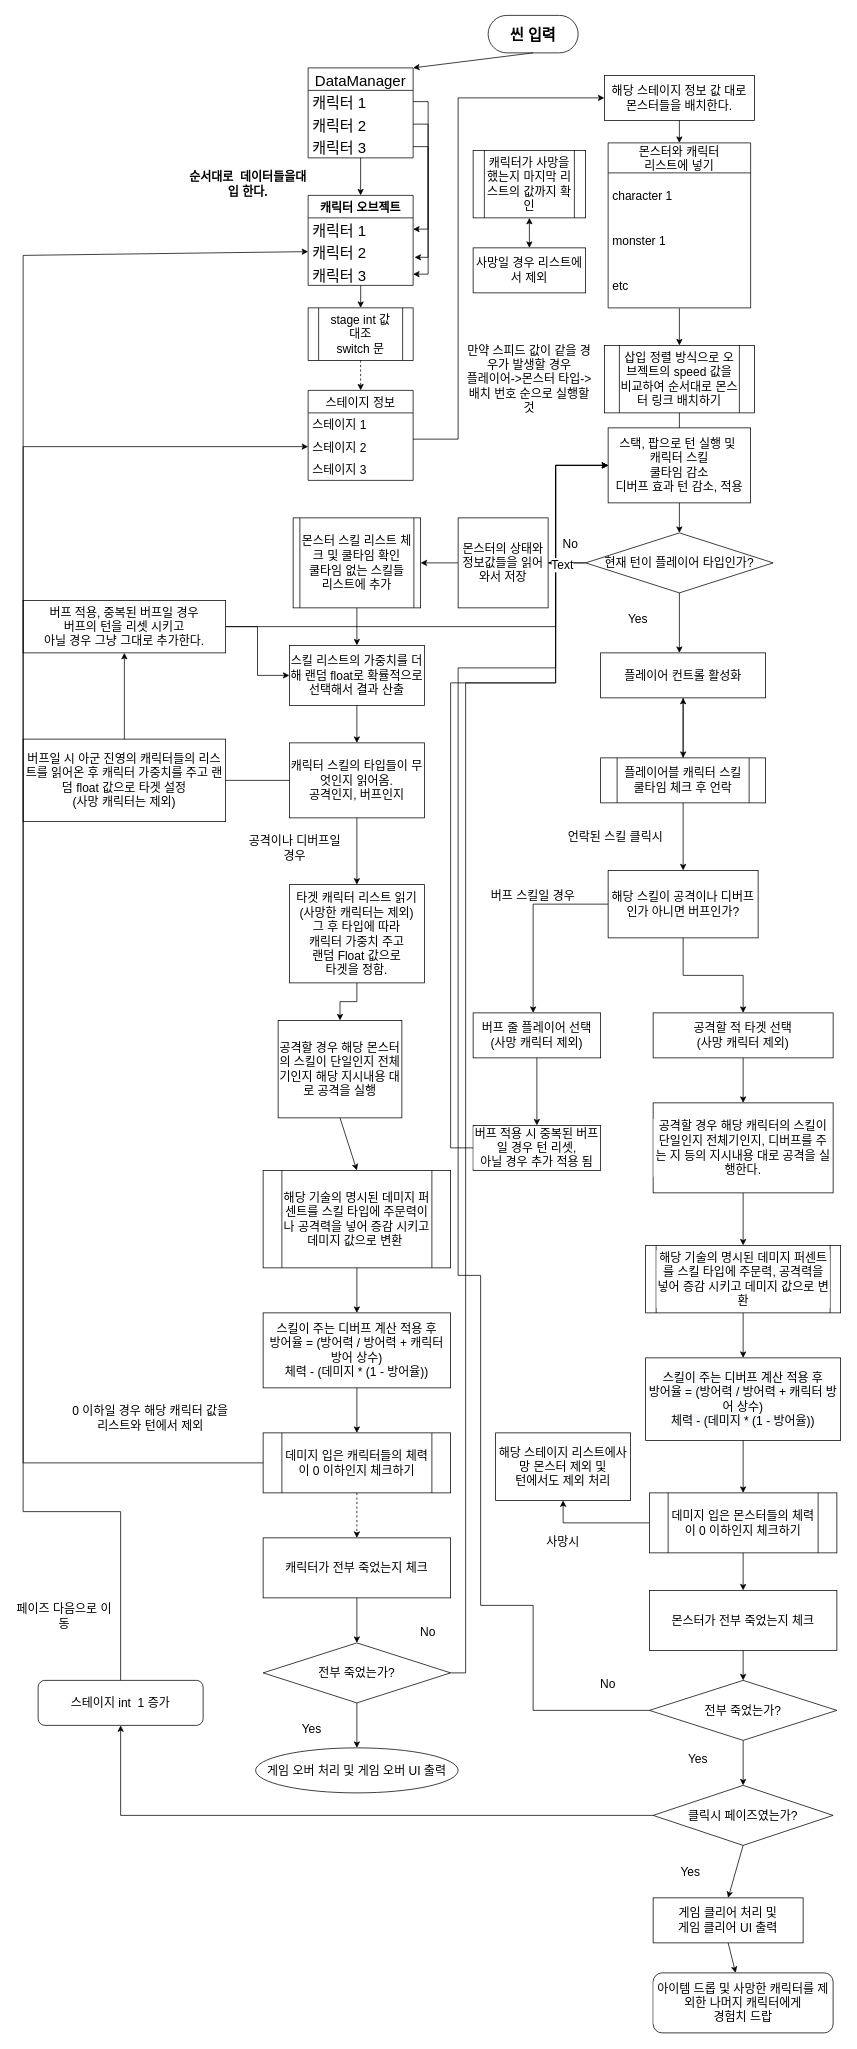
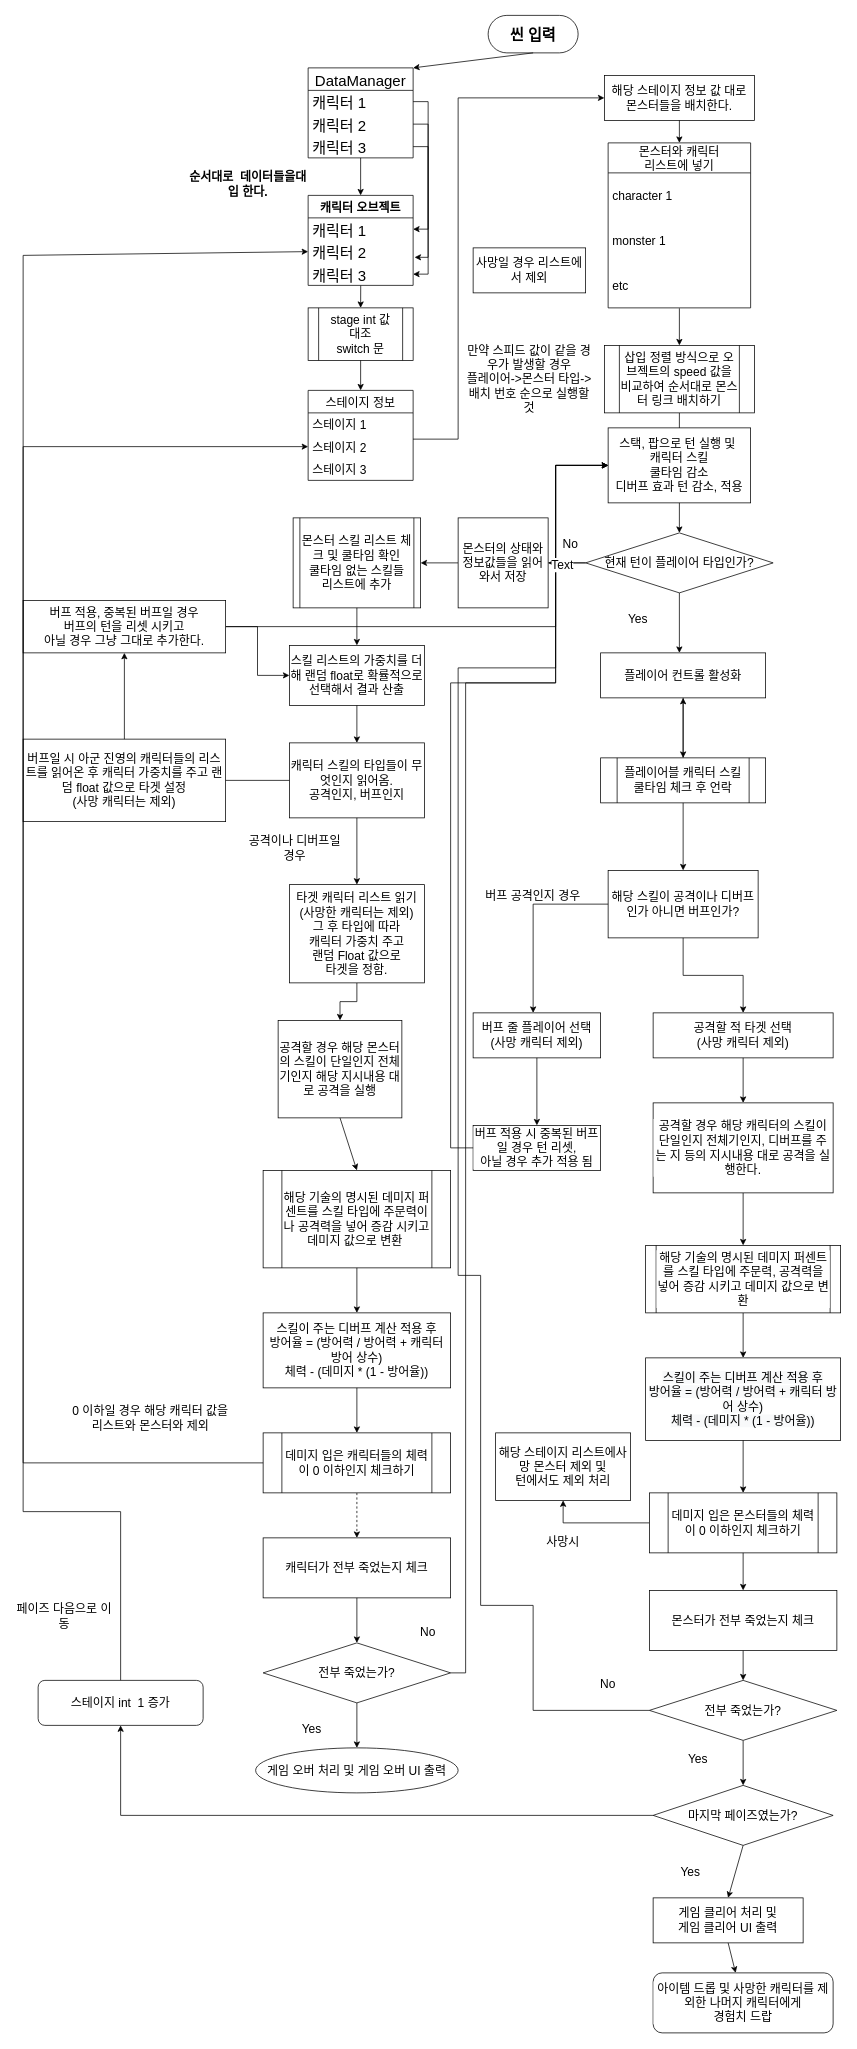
node "캐릭터가 사망을 했는지 마지막 리스트의 값까지 확인": removed
edge "캐릭터가 사망을 했는지 마지막 리스트의 값까지 확인" -- "사망일 경우 리스트에서 제외": removed
edge "stage int 값 대조 switch 문" -> "스테이지 정보": style dashed -> solid
node "언락된 스킬 클릭시": removed
node "버프 스킬일 경우": label "버프 스킬일 경우" -> "버프 공격인지 경우"
node "0 이하일 경우 해당 캐릭터 값을 리스트와 턴에서 제외": label "0 이하일 경우 해당 캐릭터 값을 리스트와 턴에서 제외" -> "0 이하일 경우 해당 캐릭터 값을 리스트와 몬스터와 제외"
node "클릭시 페이즈였는가?": label "클릭시 페이즈였는가?" -> "마지막 페이즈였는가?"
